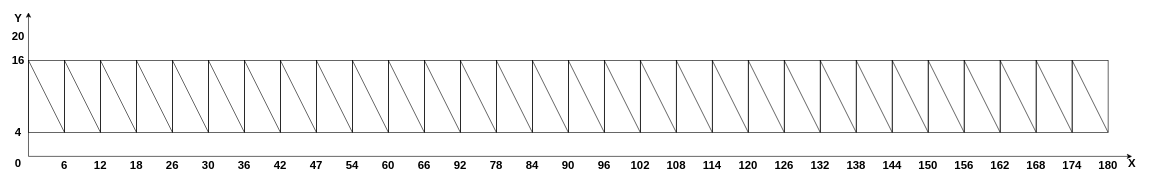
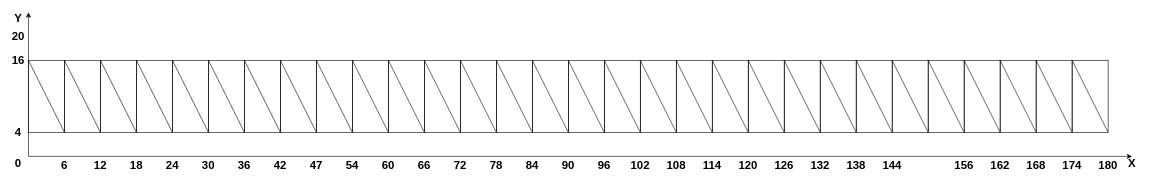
node "26": label "26" -> "24"
node "92": label "92" -> "72"
node "150": removed
